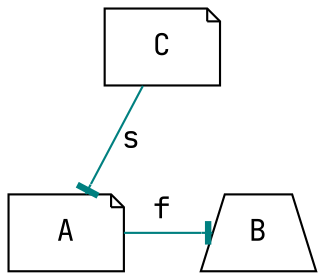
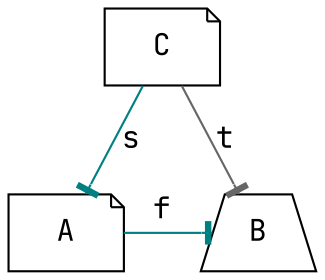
edge "C" -> "B": added, label "t"
